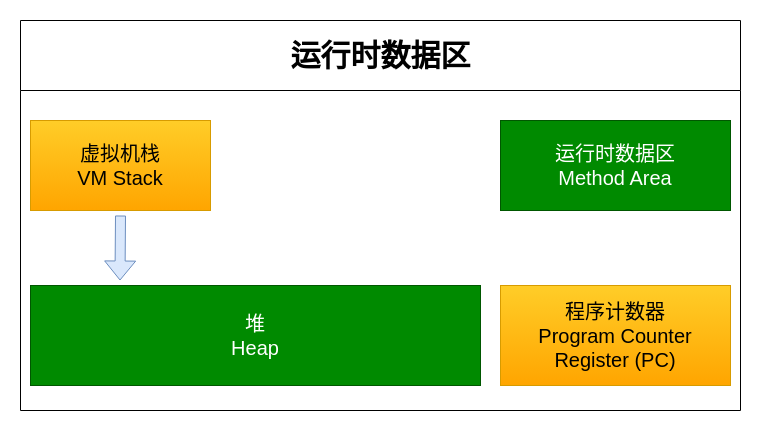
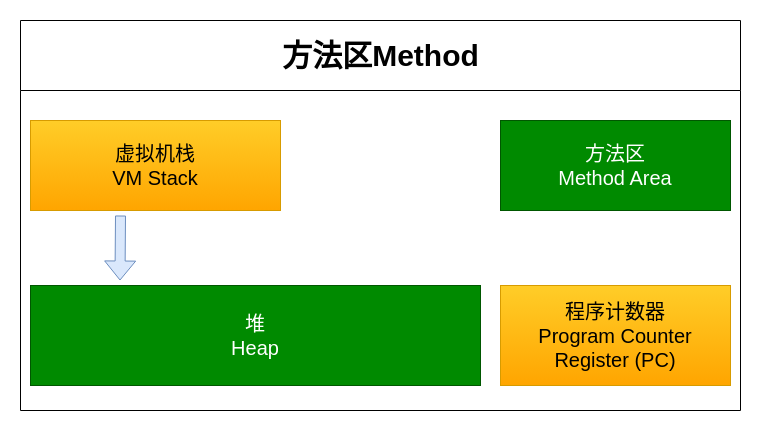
node "运行时数据区": label "运行时数据区" -> "方法区Method"
node "虚拟机栈VM Stack": size 180x90 -> 250x90
node "运行时数据区Method Area": label "运行时数据区Method Area" -> "方法区Method Area"
